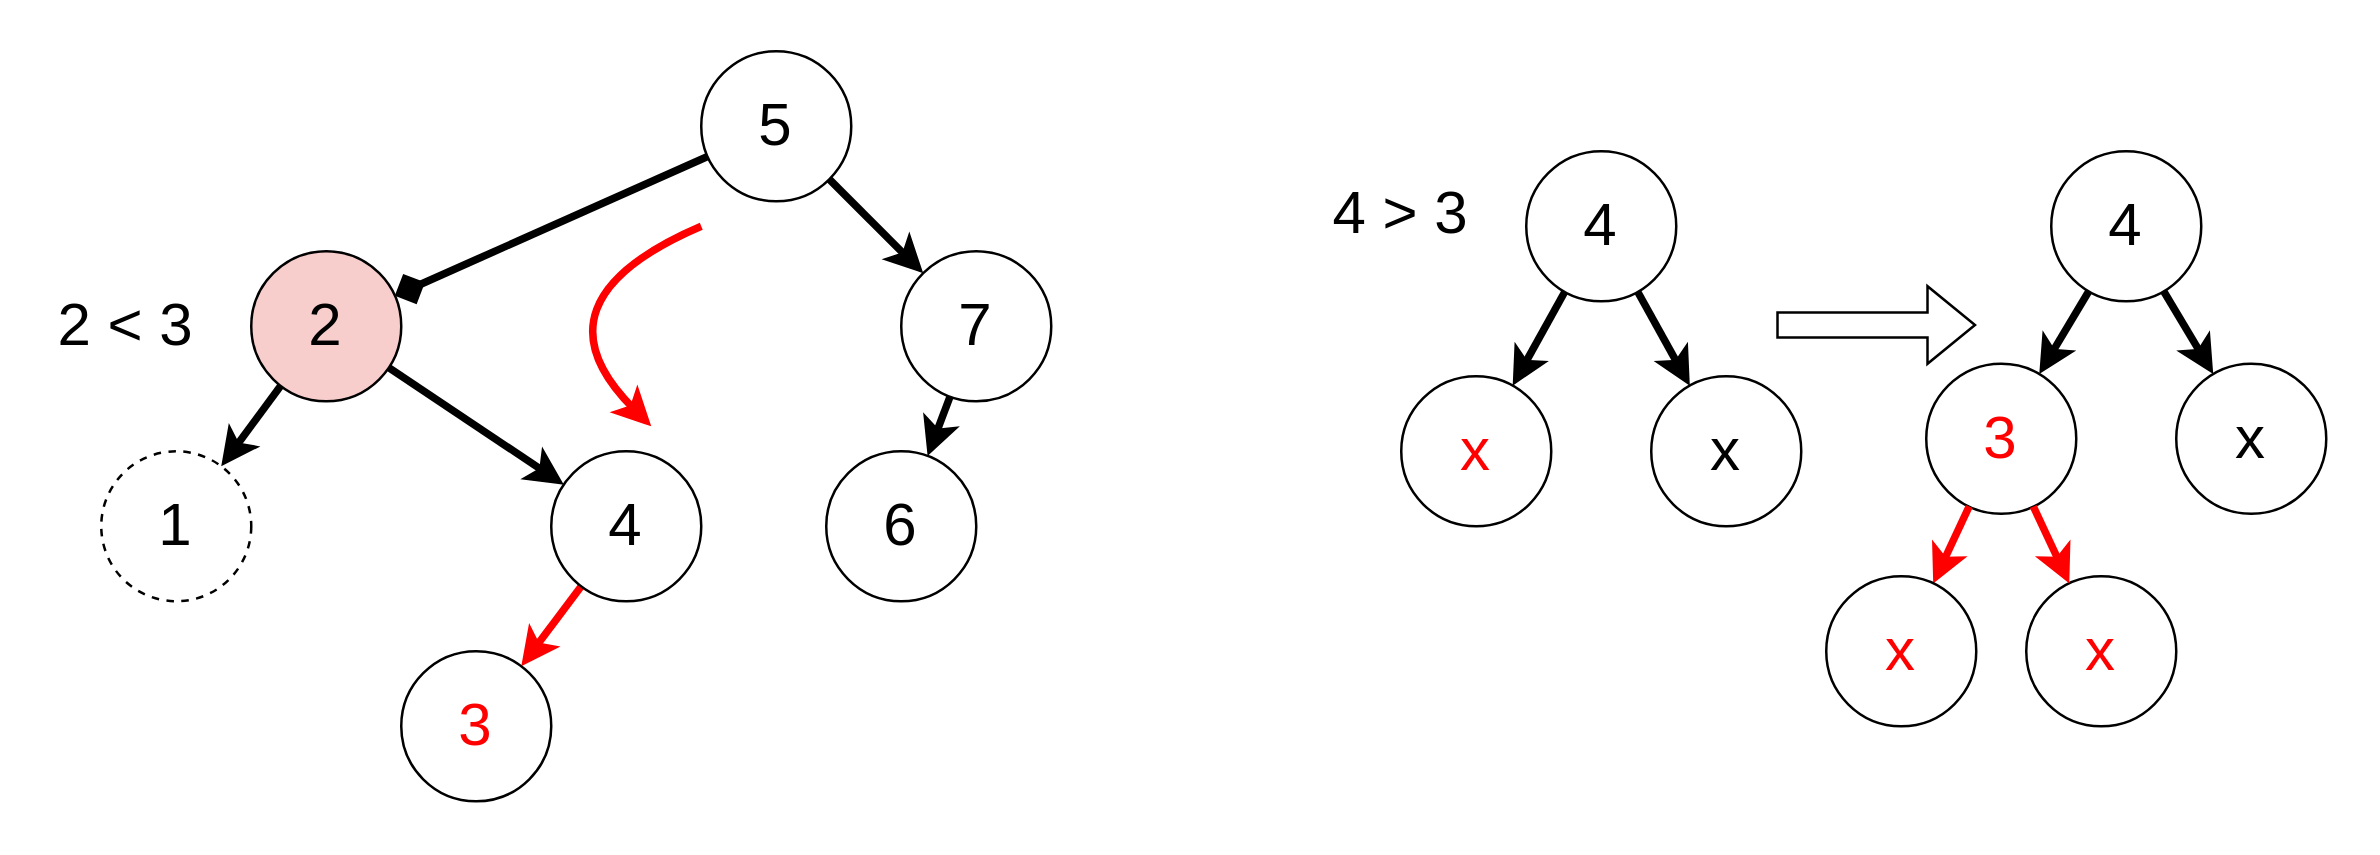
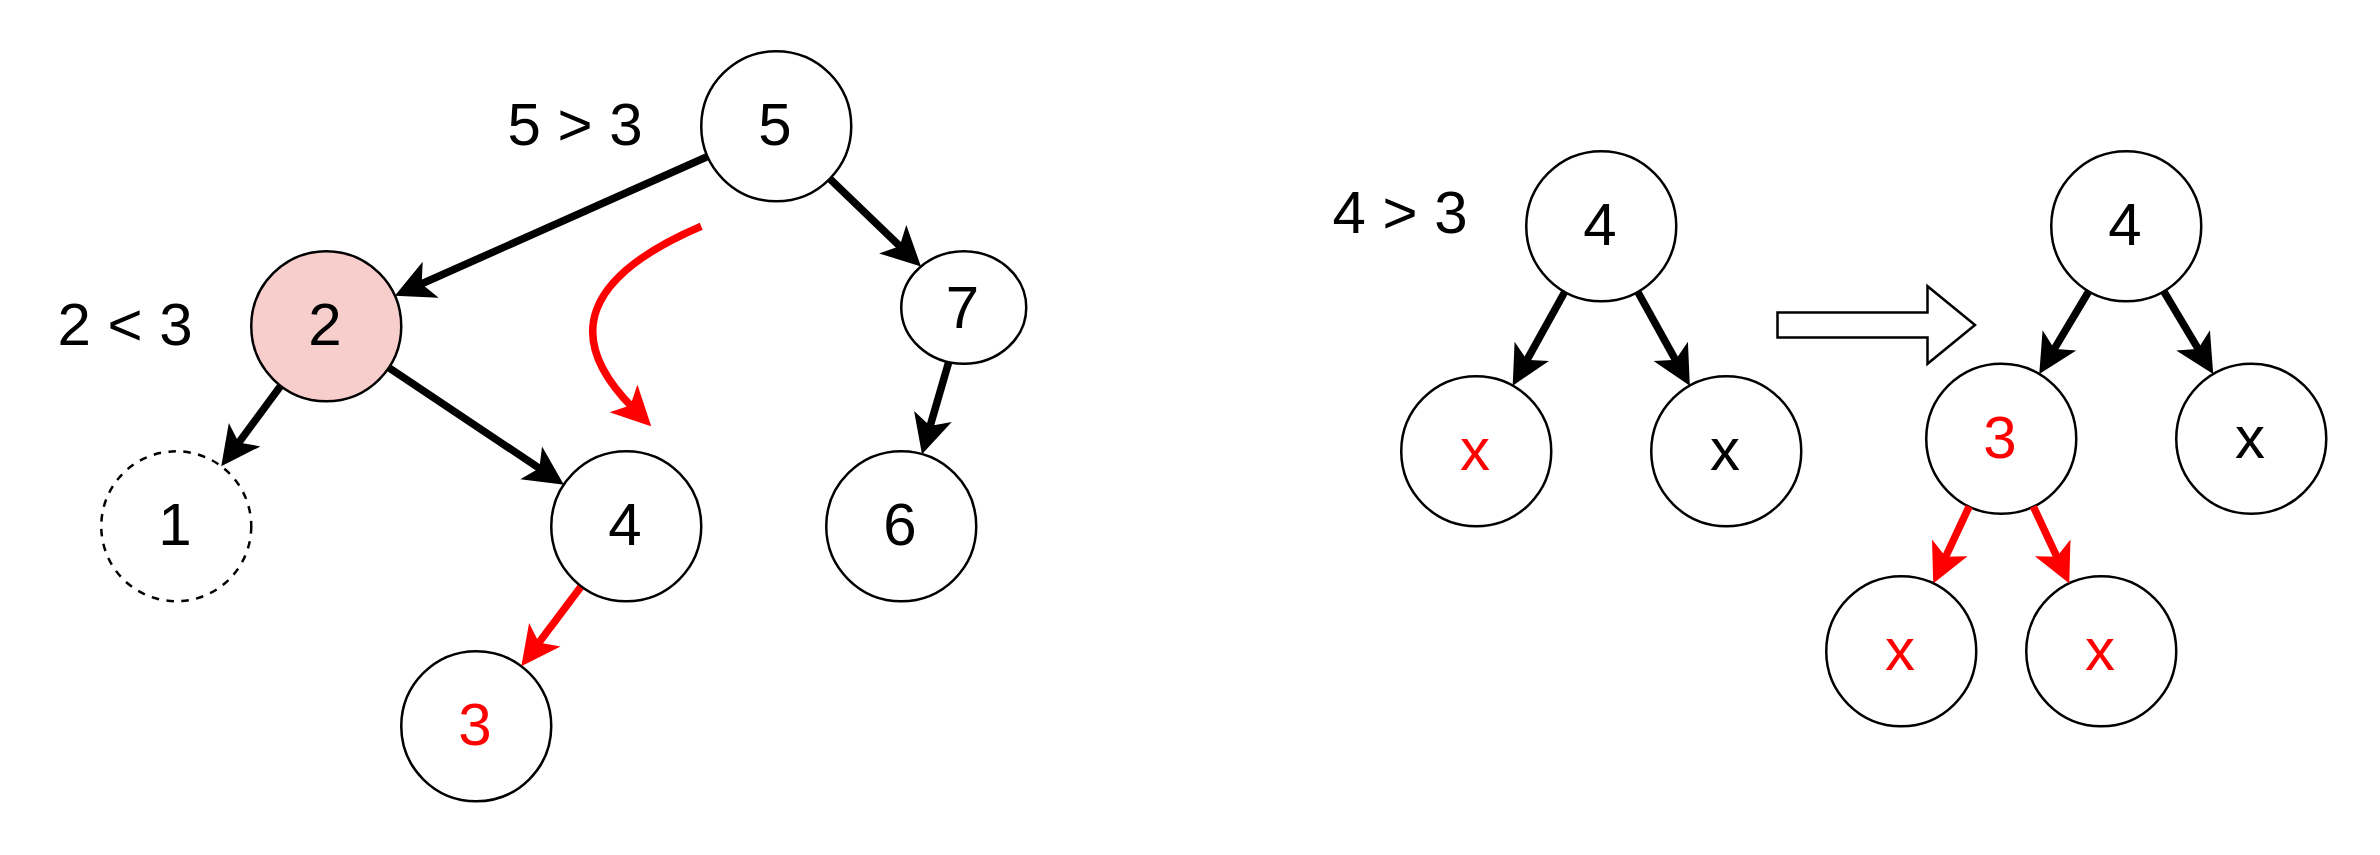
node "5 > 3": added
edge "5" -> "2": arrowhead diamond -> classic
node "7": size 150x150 -> 125x113
